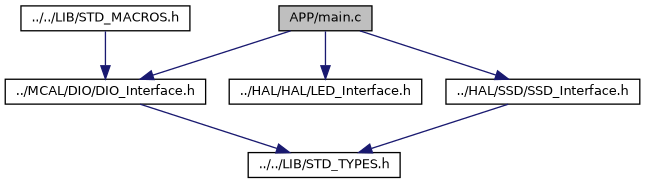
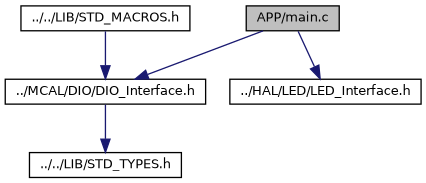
node "../HAL/HAL/LED_Interface.h": label "../HAL/HAL/LED_Interface.h" -> "../HAL/LED/LED_Interface.h"
node "../HAL/SSD/SSD_Interface.h": removed
